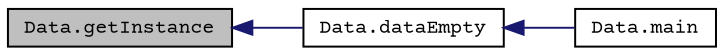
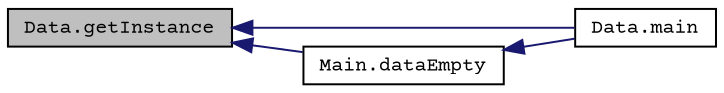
node "Data.dataEmpty": label "Data.dataEmpty" -> "Main.dataEmpty"
edge "Data.main" -> "Data.getInstance": added
